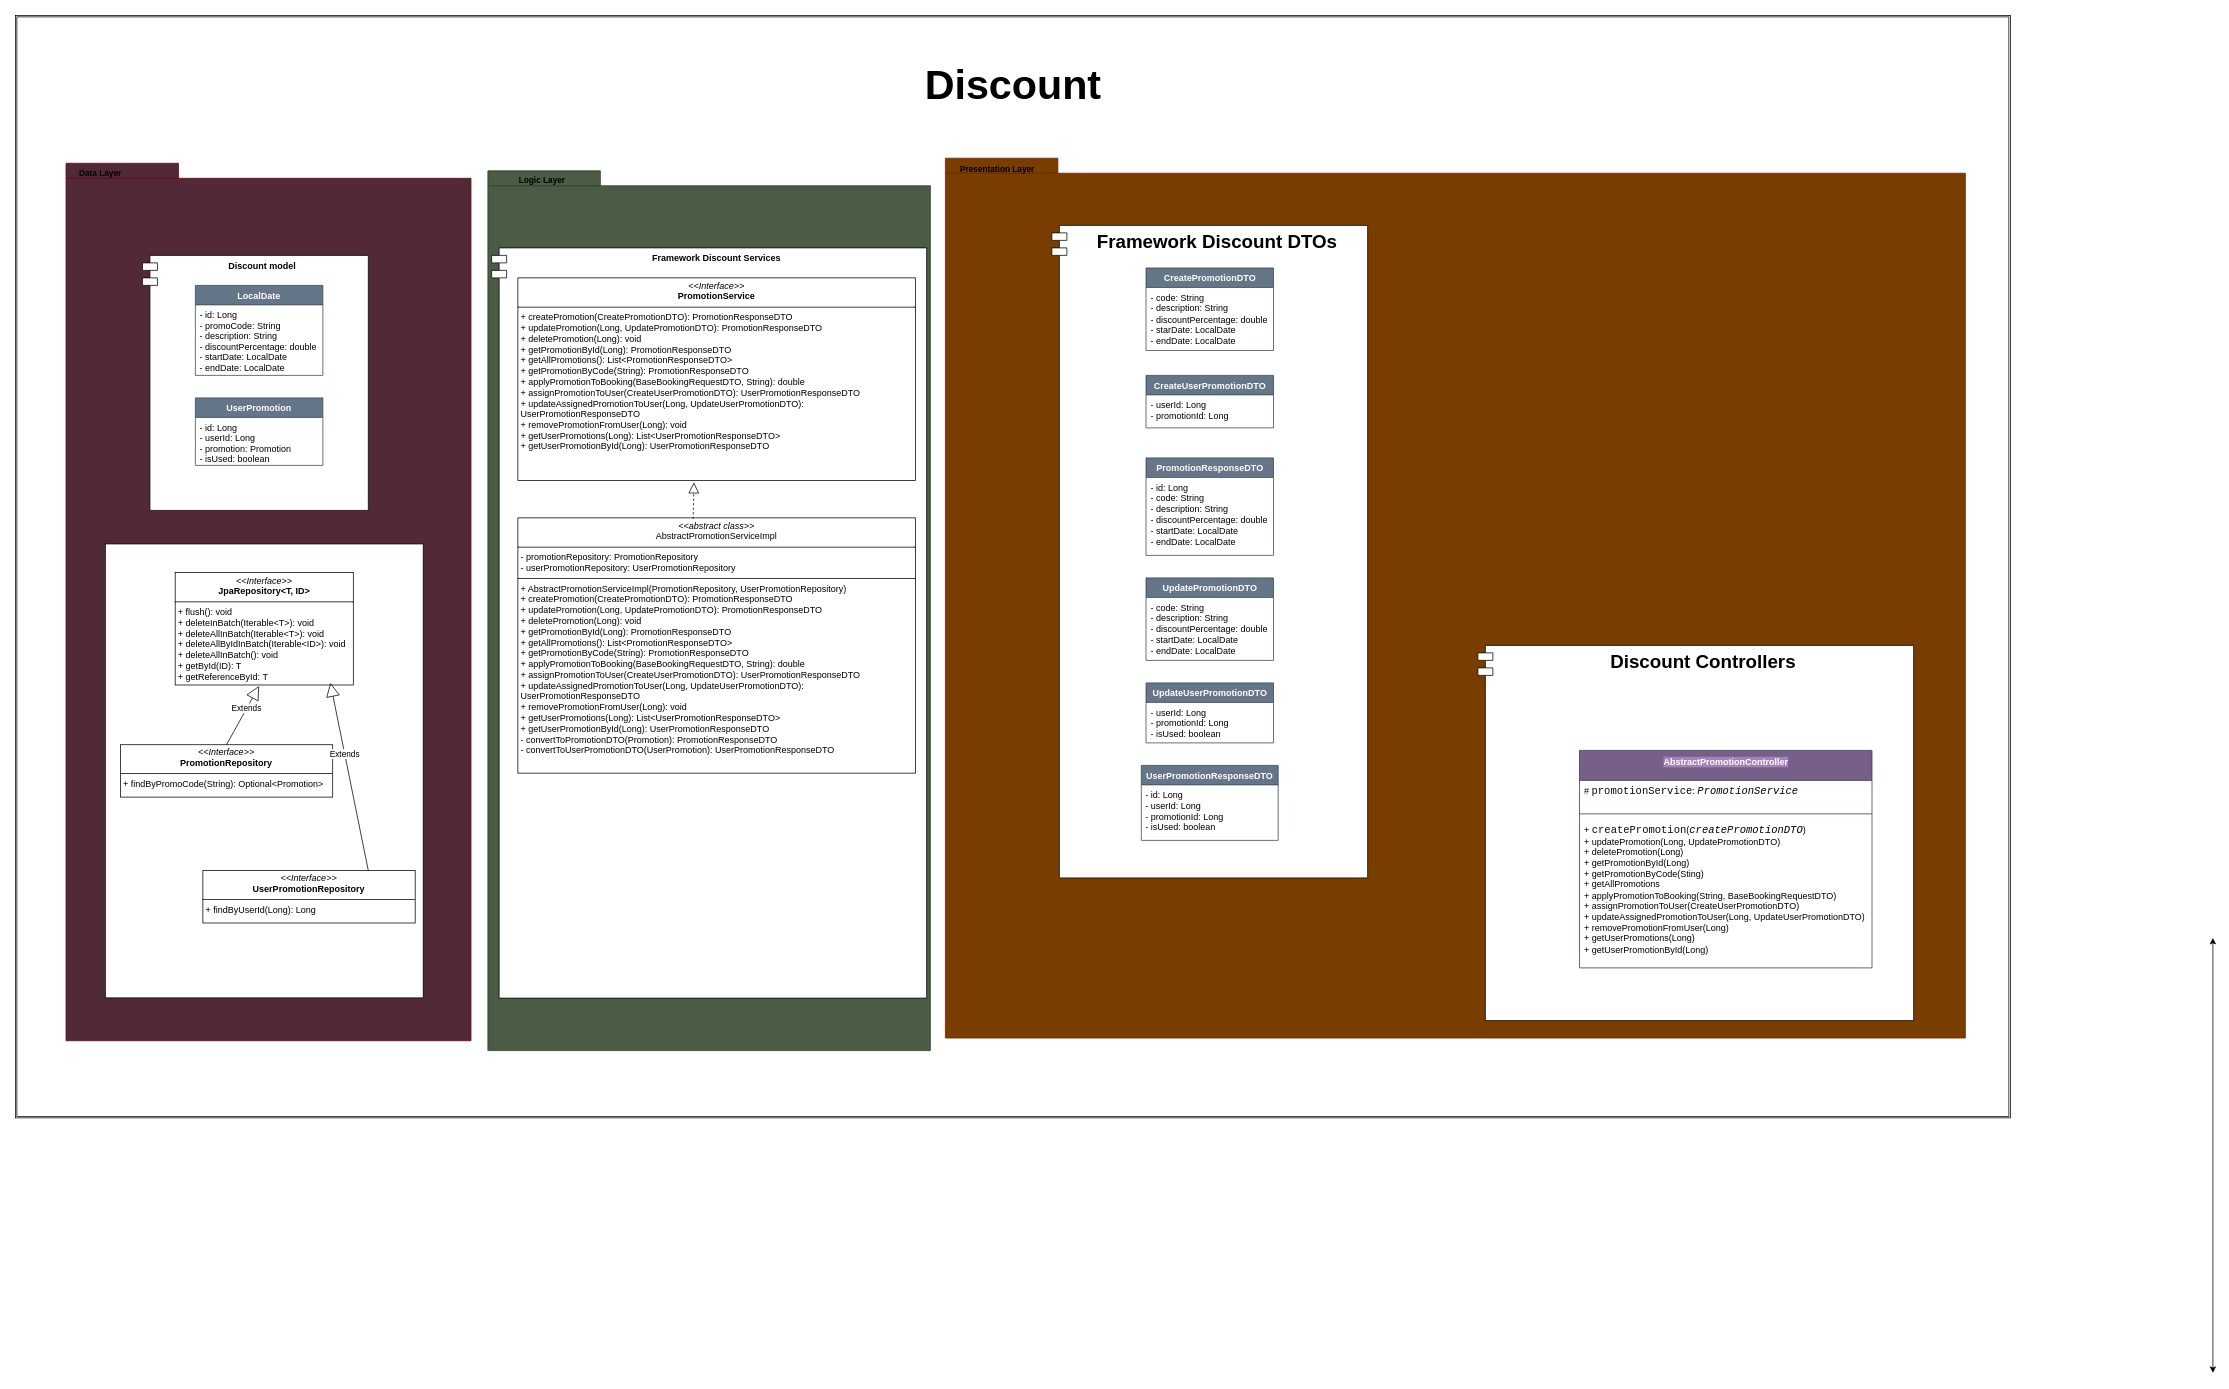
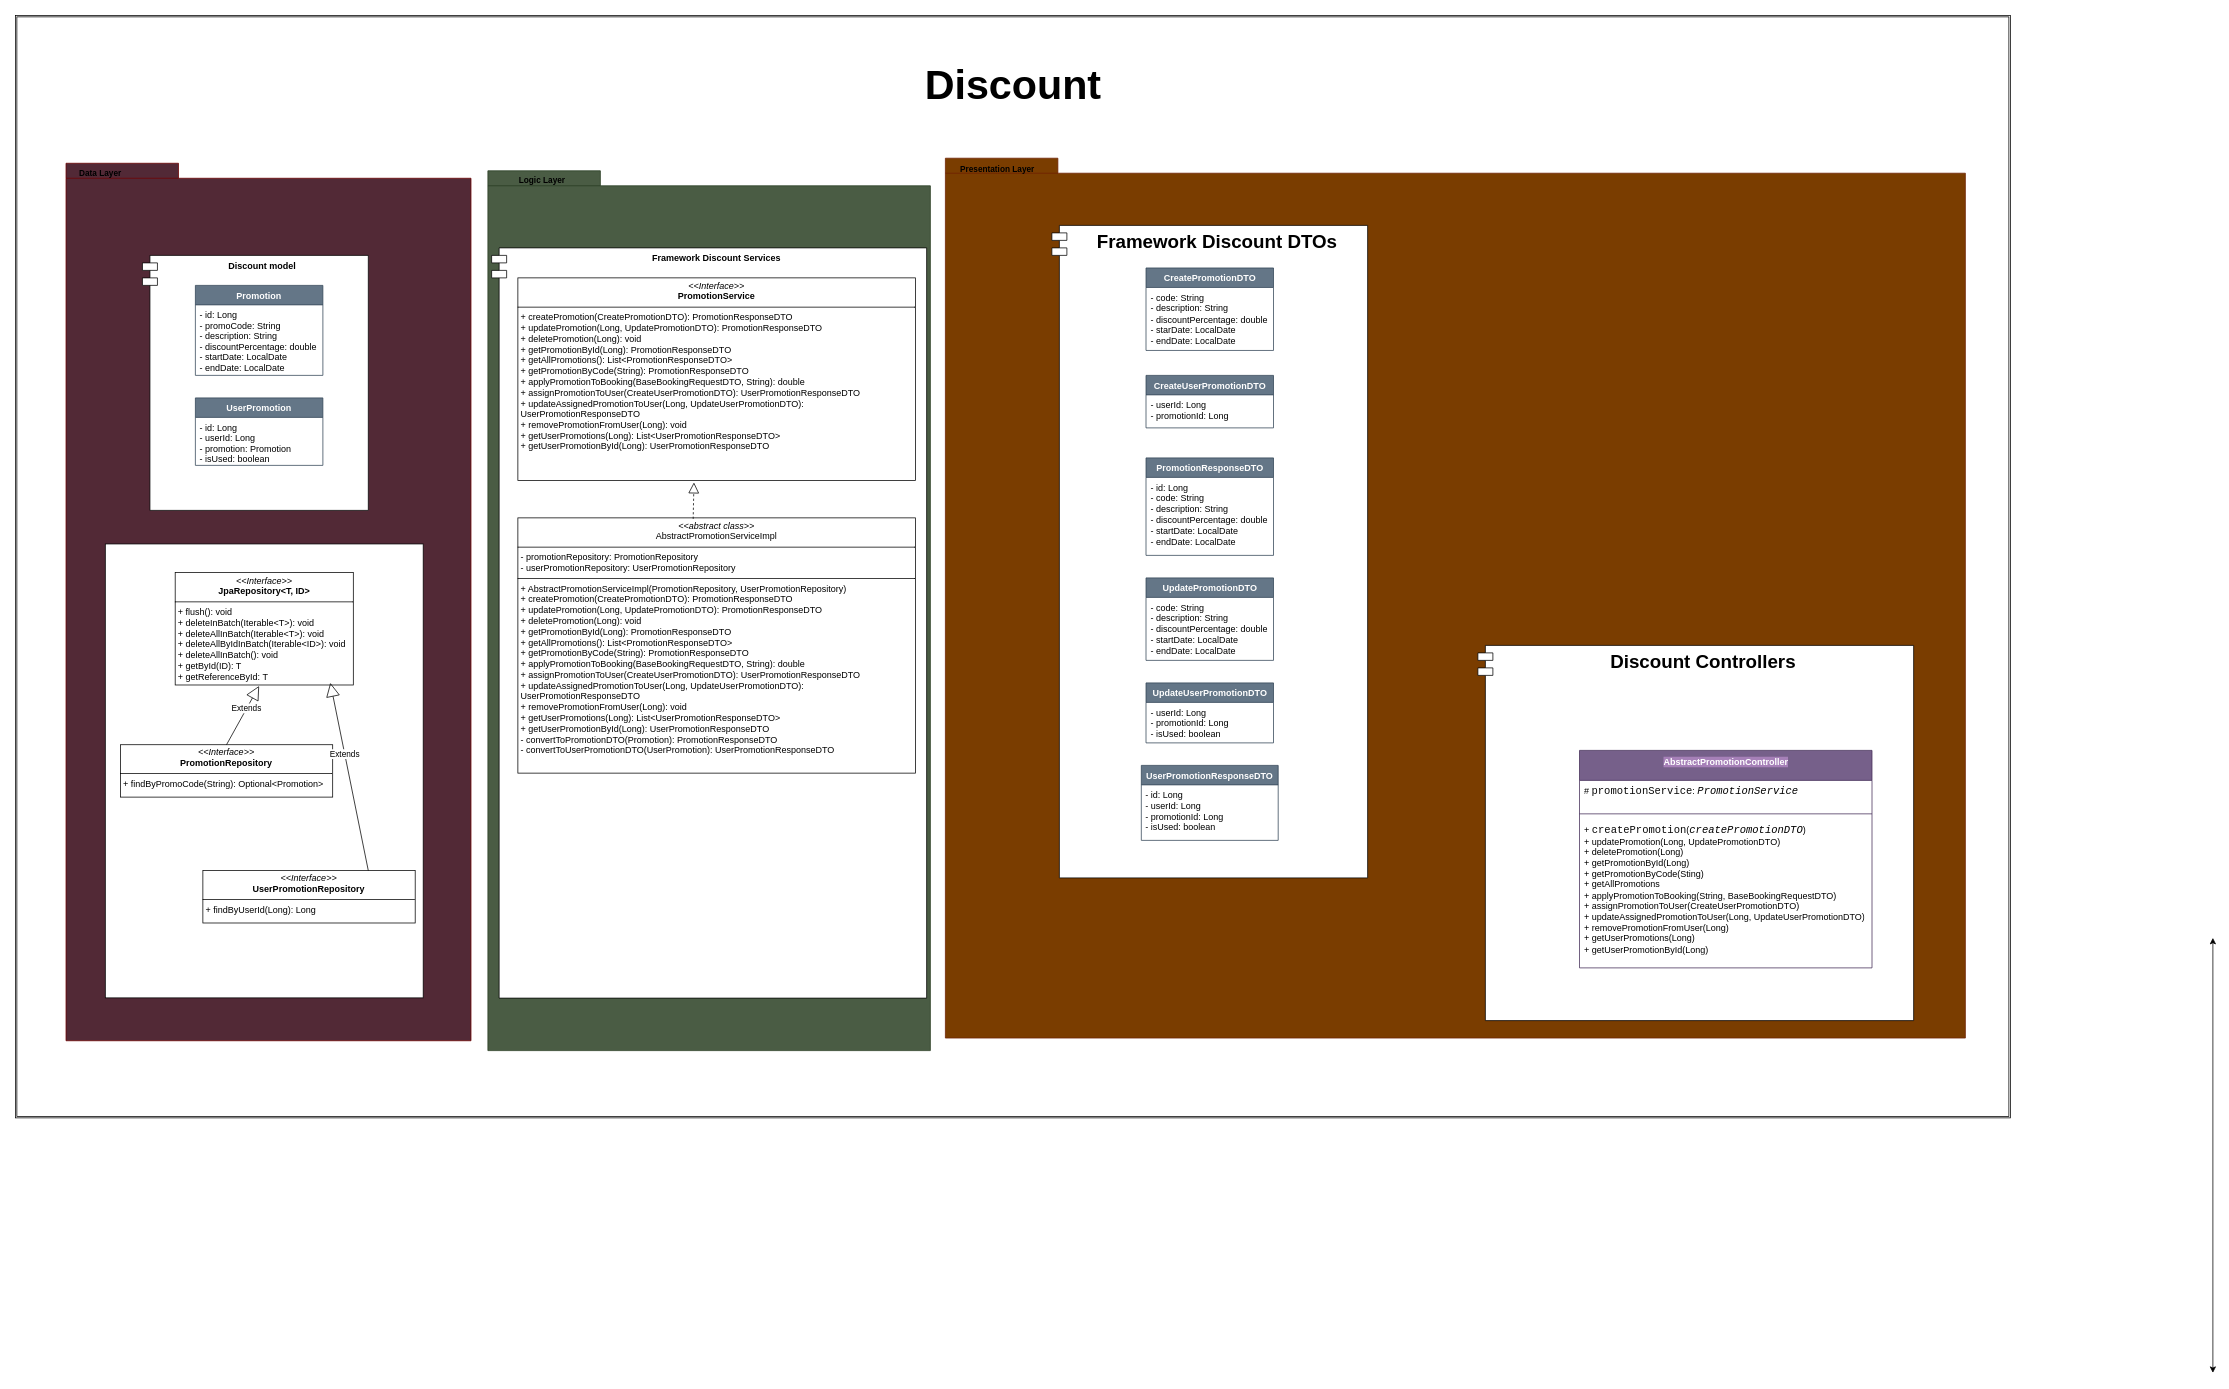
node "LocalDate": label "LocalDate" -> "Promotion"
